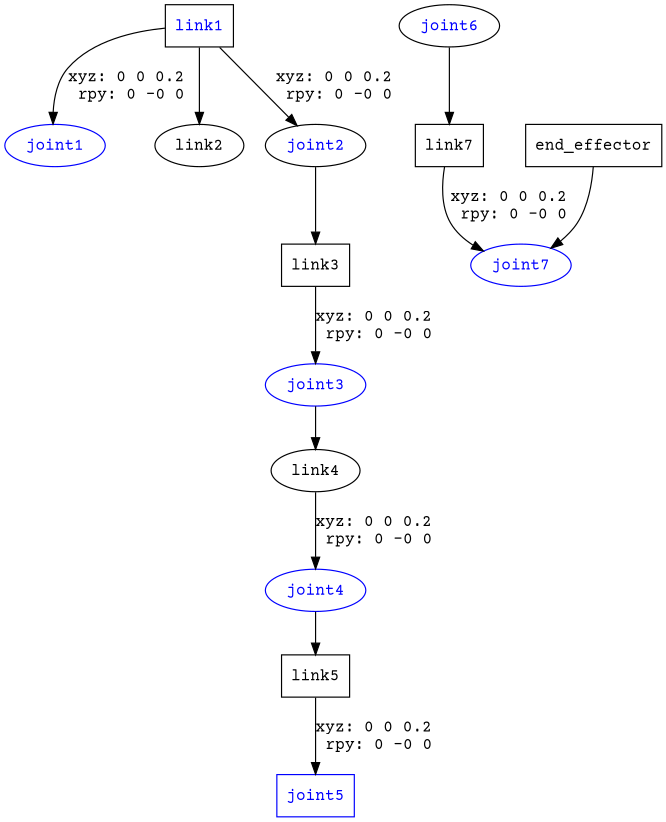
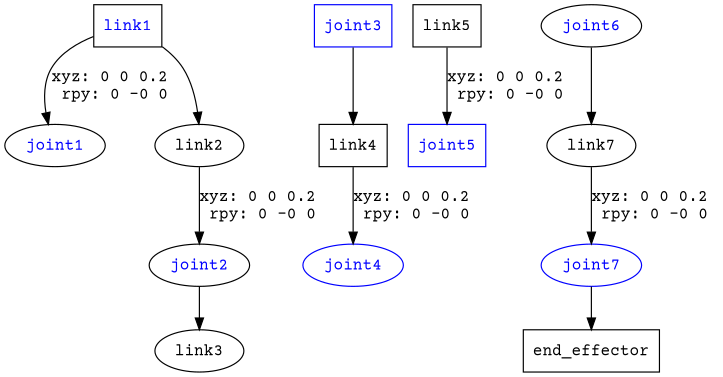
edge "link1" -> "joint2": now "link2" -> "joint2"
node "joint1": color blue -> black
node "link7": shape box -> ellipse
edge "end_effector" -> "joint7": reversed
node "link3": shape box -> ellipse
edge "link3" -> "joint3": removed, label "xyz: 0 0 0.2 rpy: 0 -0 0"
node "joint3": shape ellipse -> box
node "link4": shape ellipse -> box
edge "joint4" -> "link5": removed
